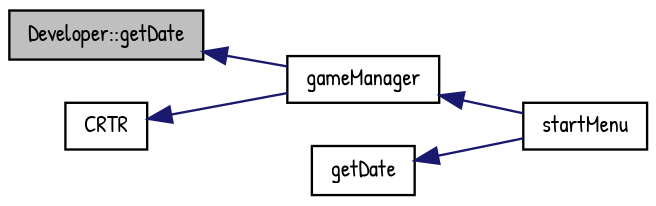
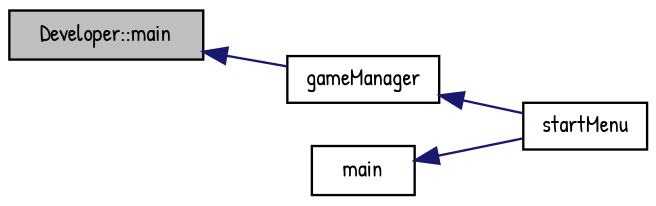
node "Developer::getDate": label "Developer::getDate" -> "Developer::main"
node "CRTR": removed
node "getDate": label "getDate" -> "main"
